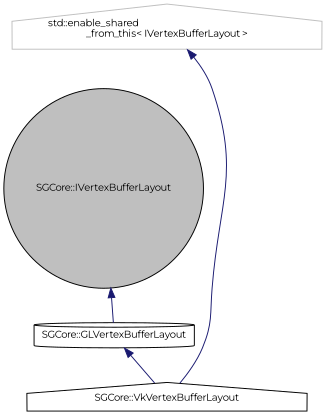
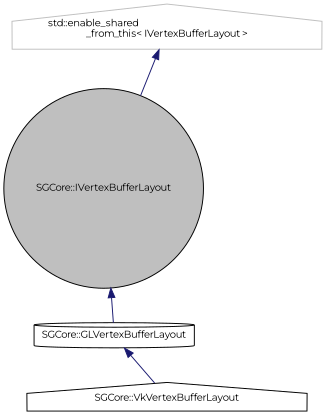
edge "SGCore::VkVertexBufferLayout" -> "std::enable_shared _from_this< IVertexBufferLayout >": now "SGCore::IVertexBufferLayout" -> "std::enable_shared _from_this< IVertexBufferLayout >"
